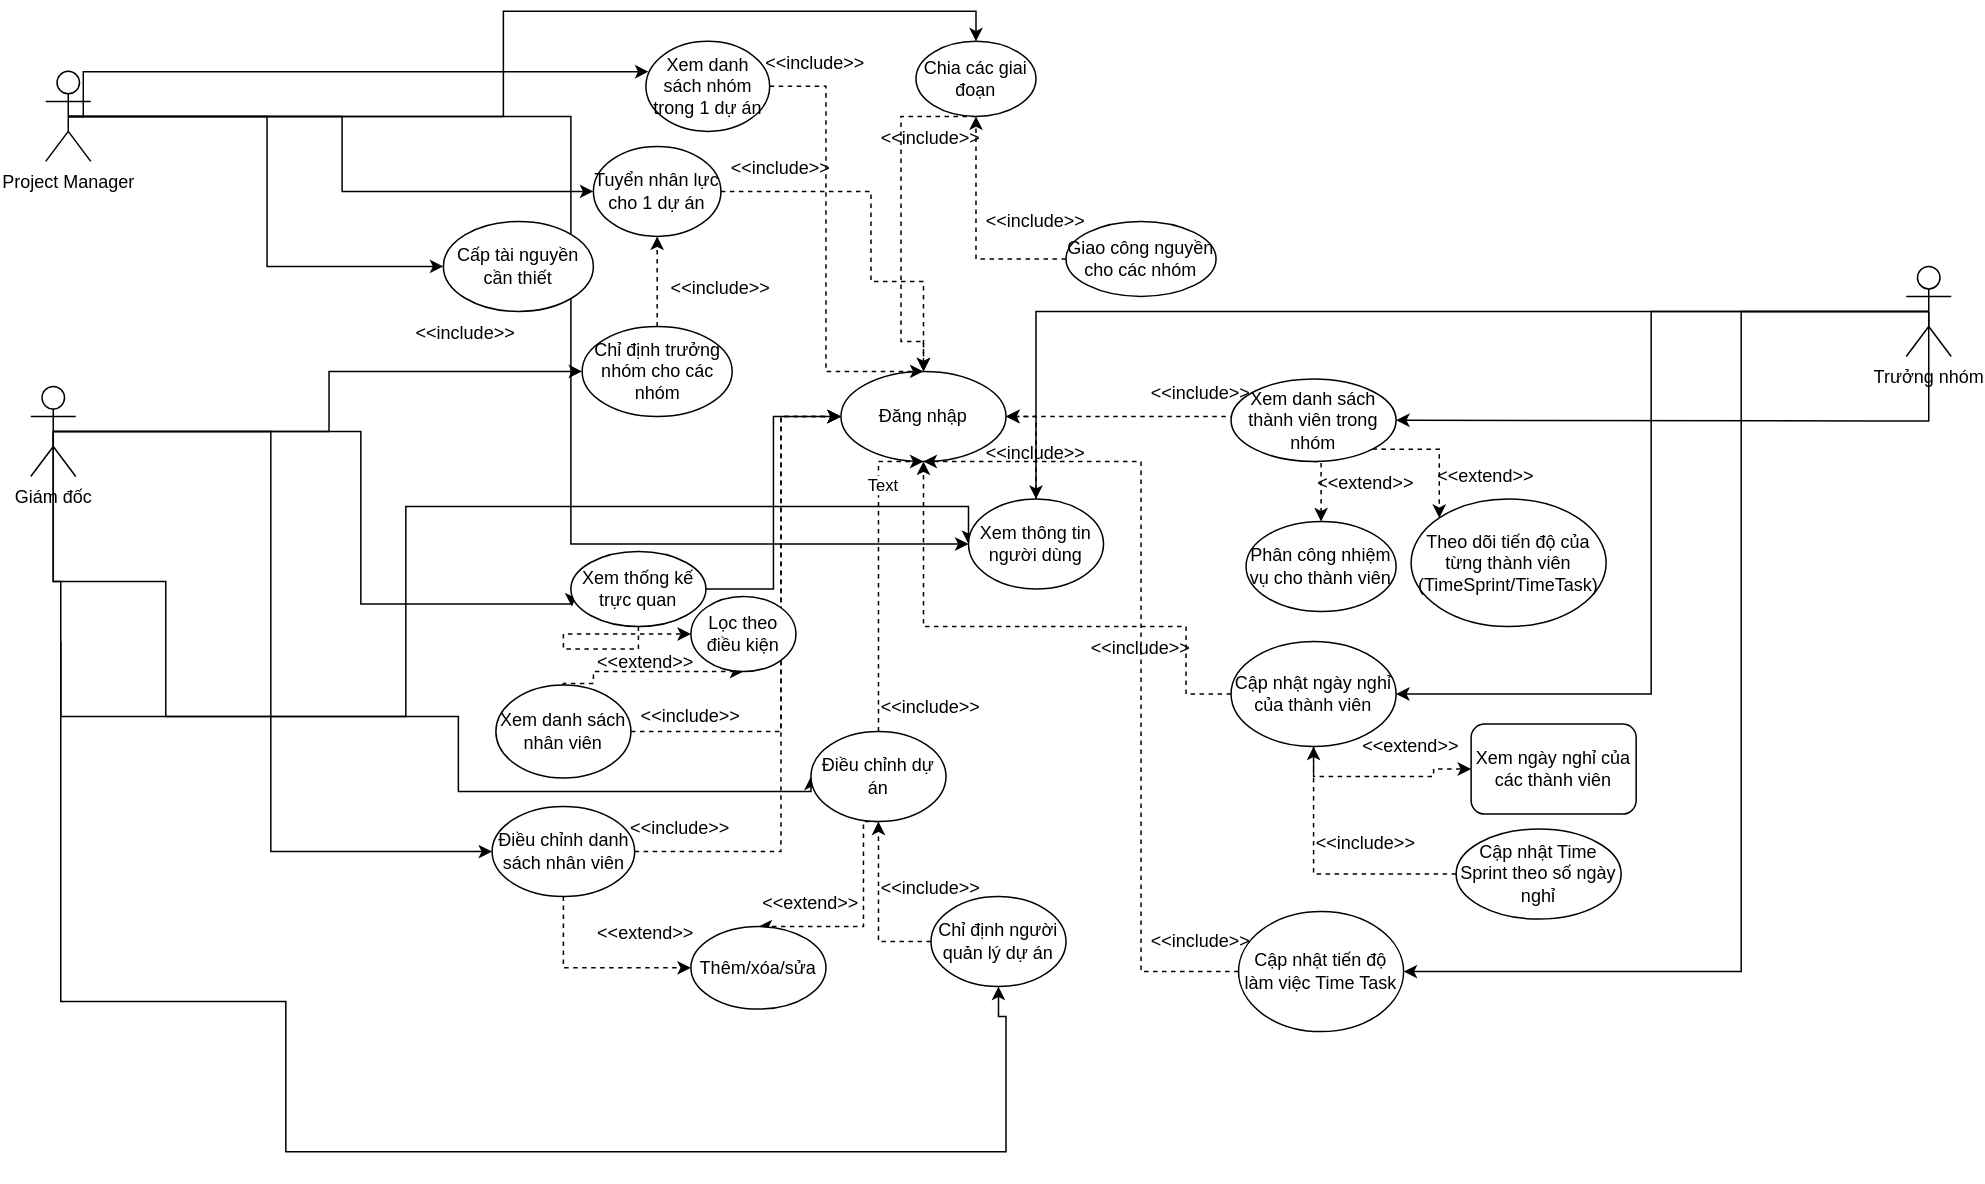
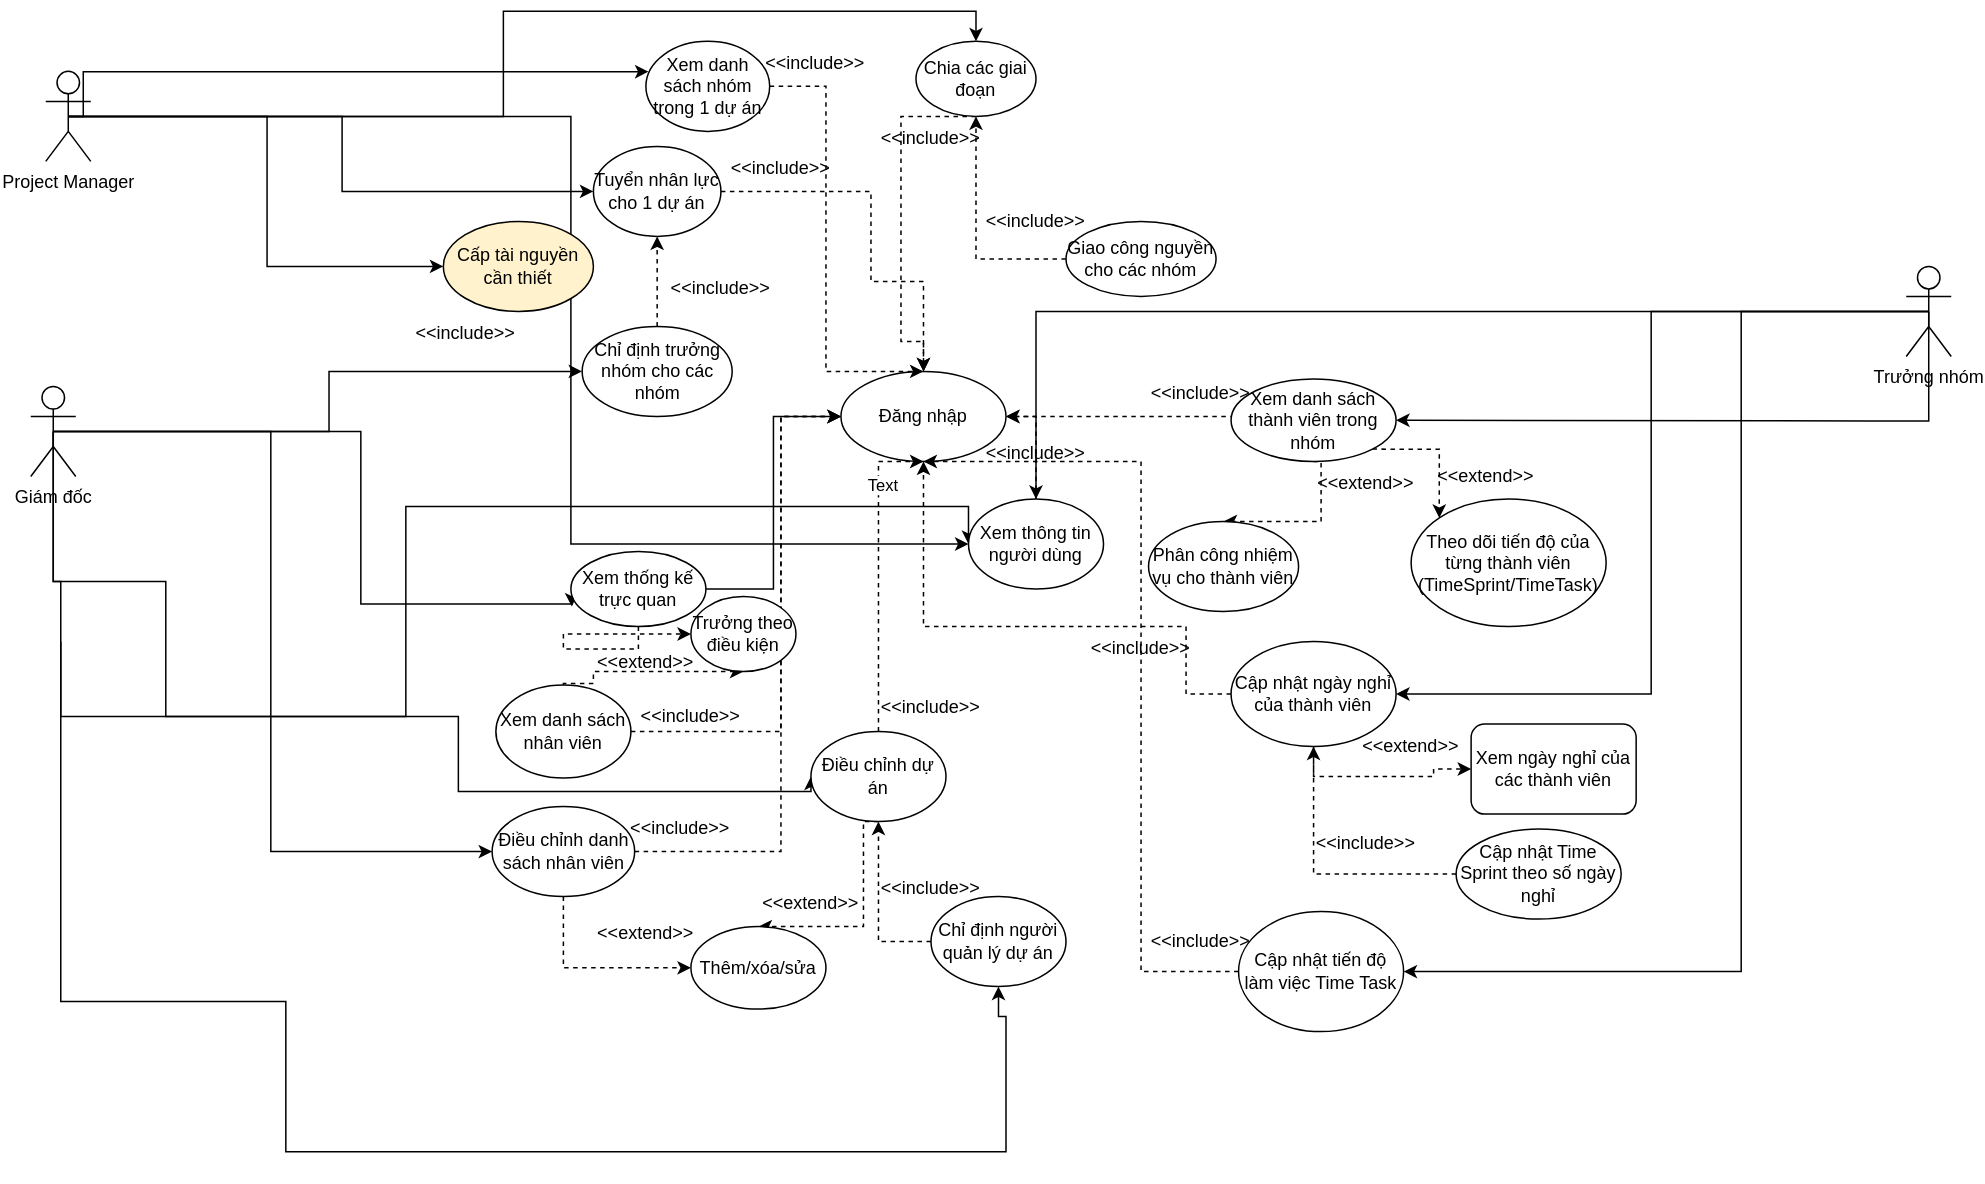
node "Cấp tài nguyền cần thiết": fillcolor #ffffff -> #fff2cc
node "Phân công nhiệm vụ cho thành viên": moved (1321, 566) -> (1223, 566)
node "Lọc theo điều kiện": label "Lọc theo điều kiện" -> "Trưởng theo điều kiện"
